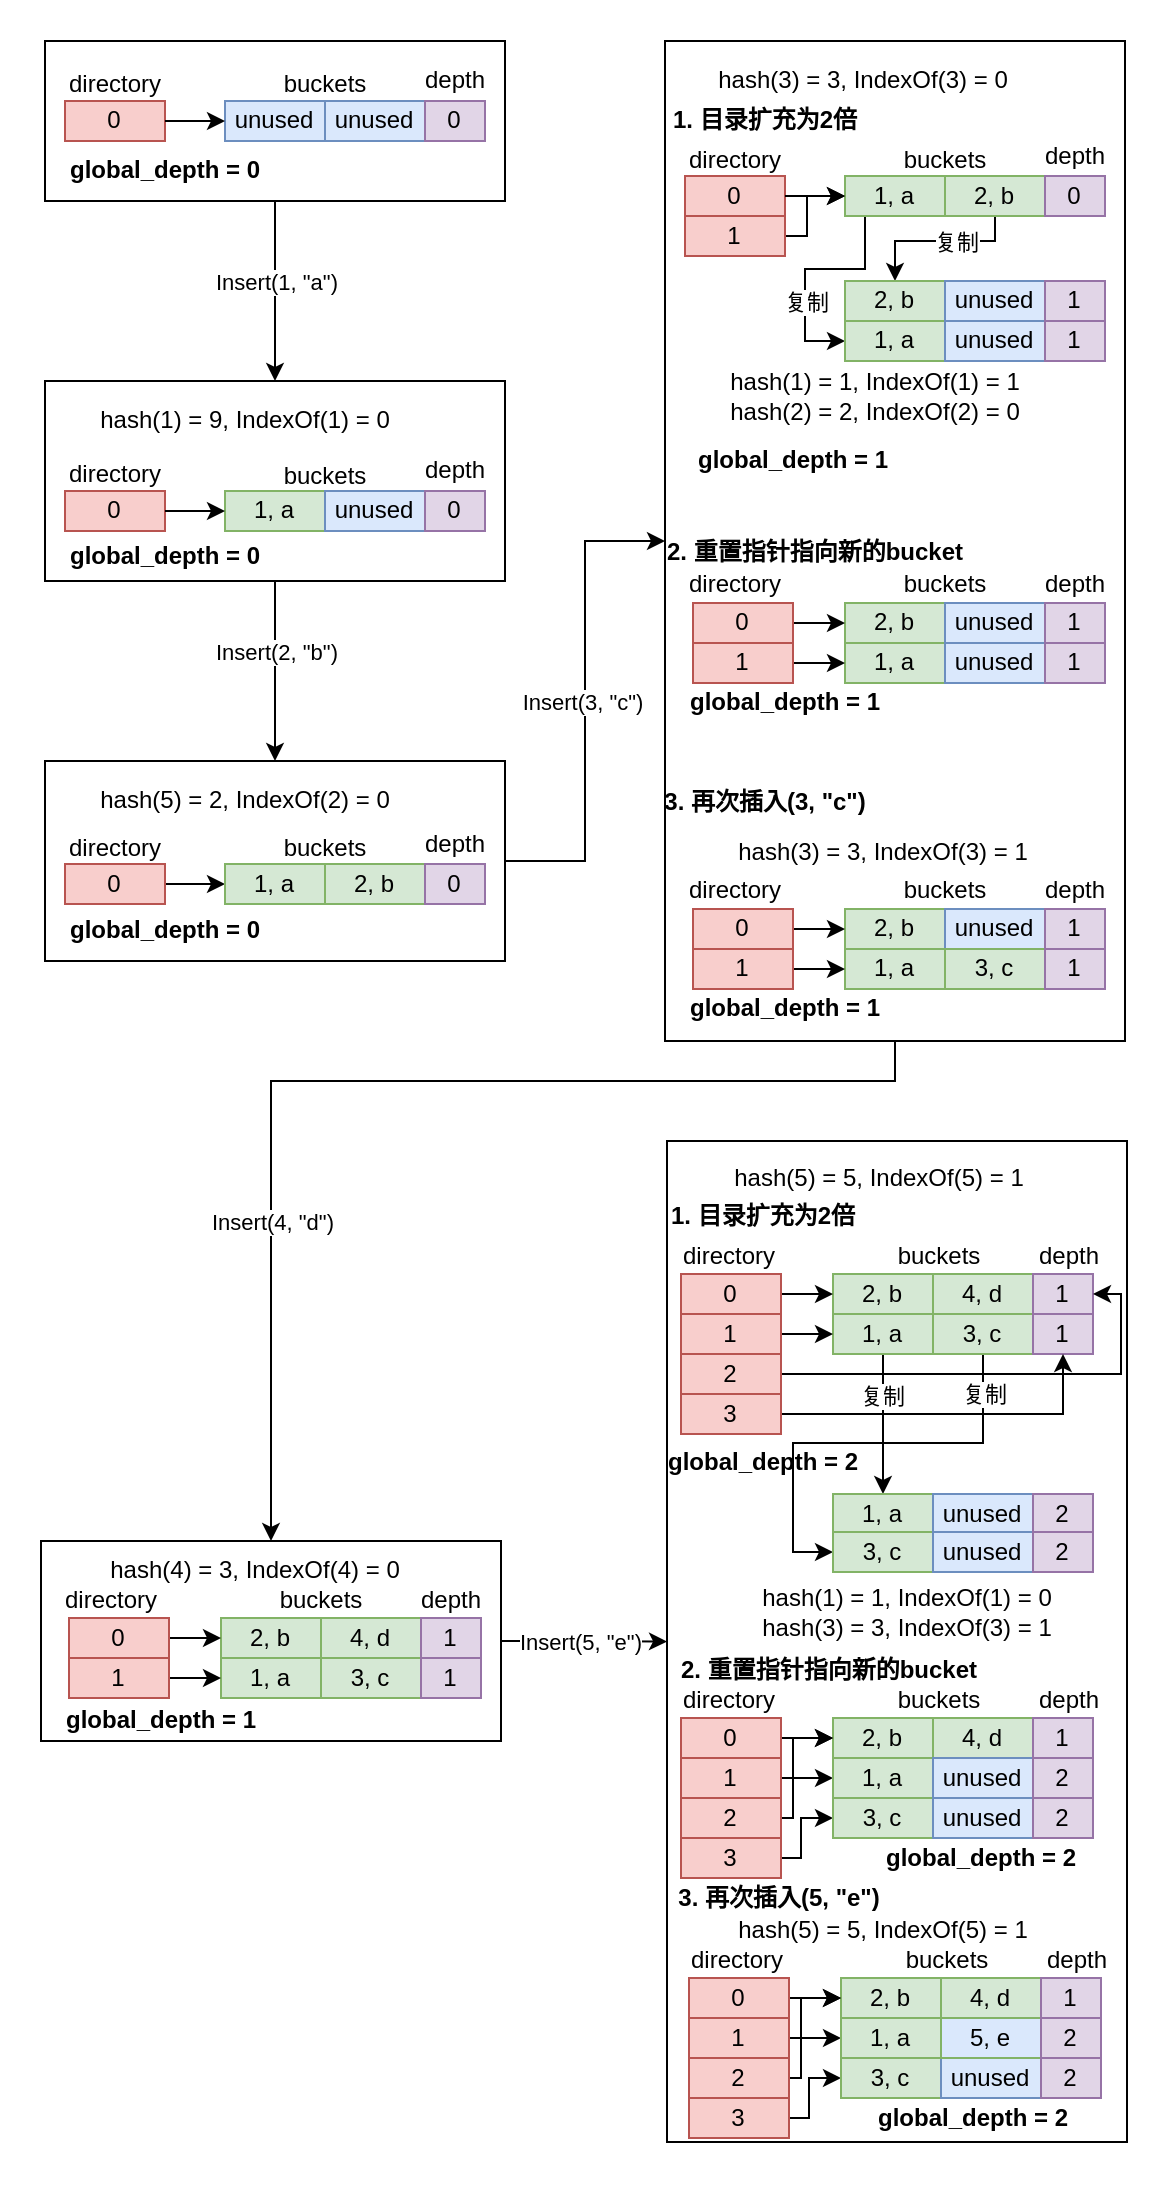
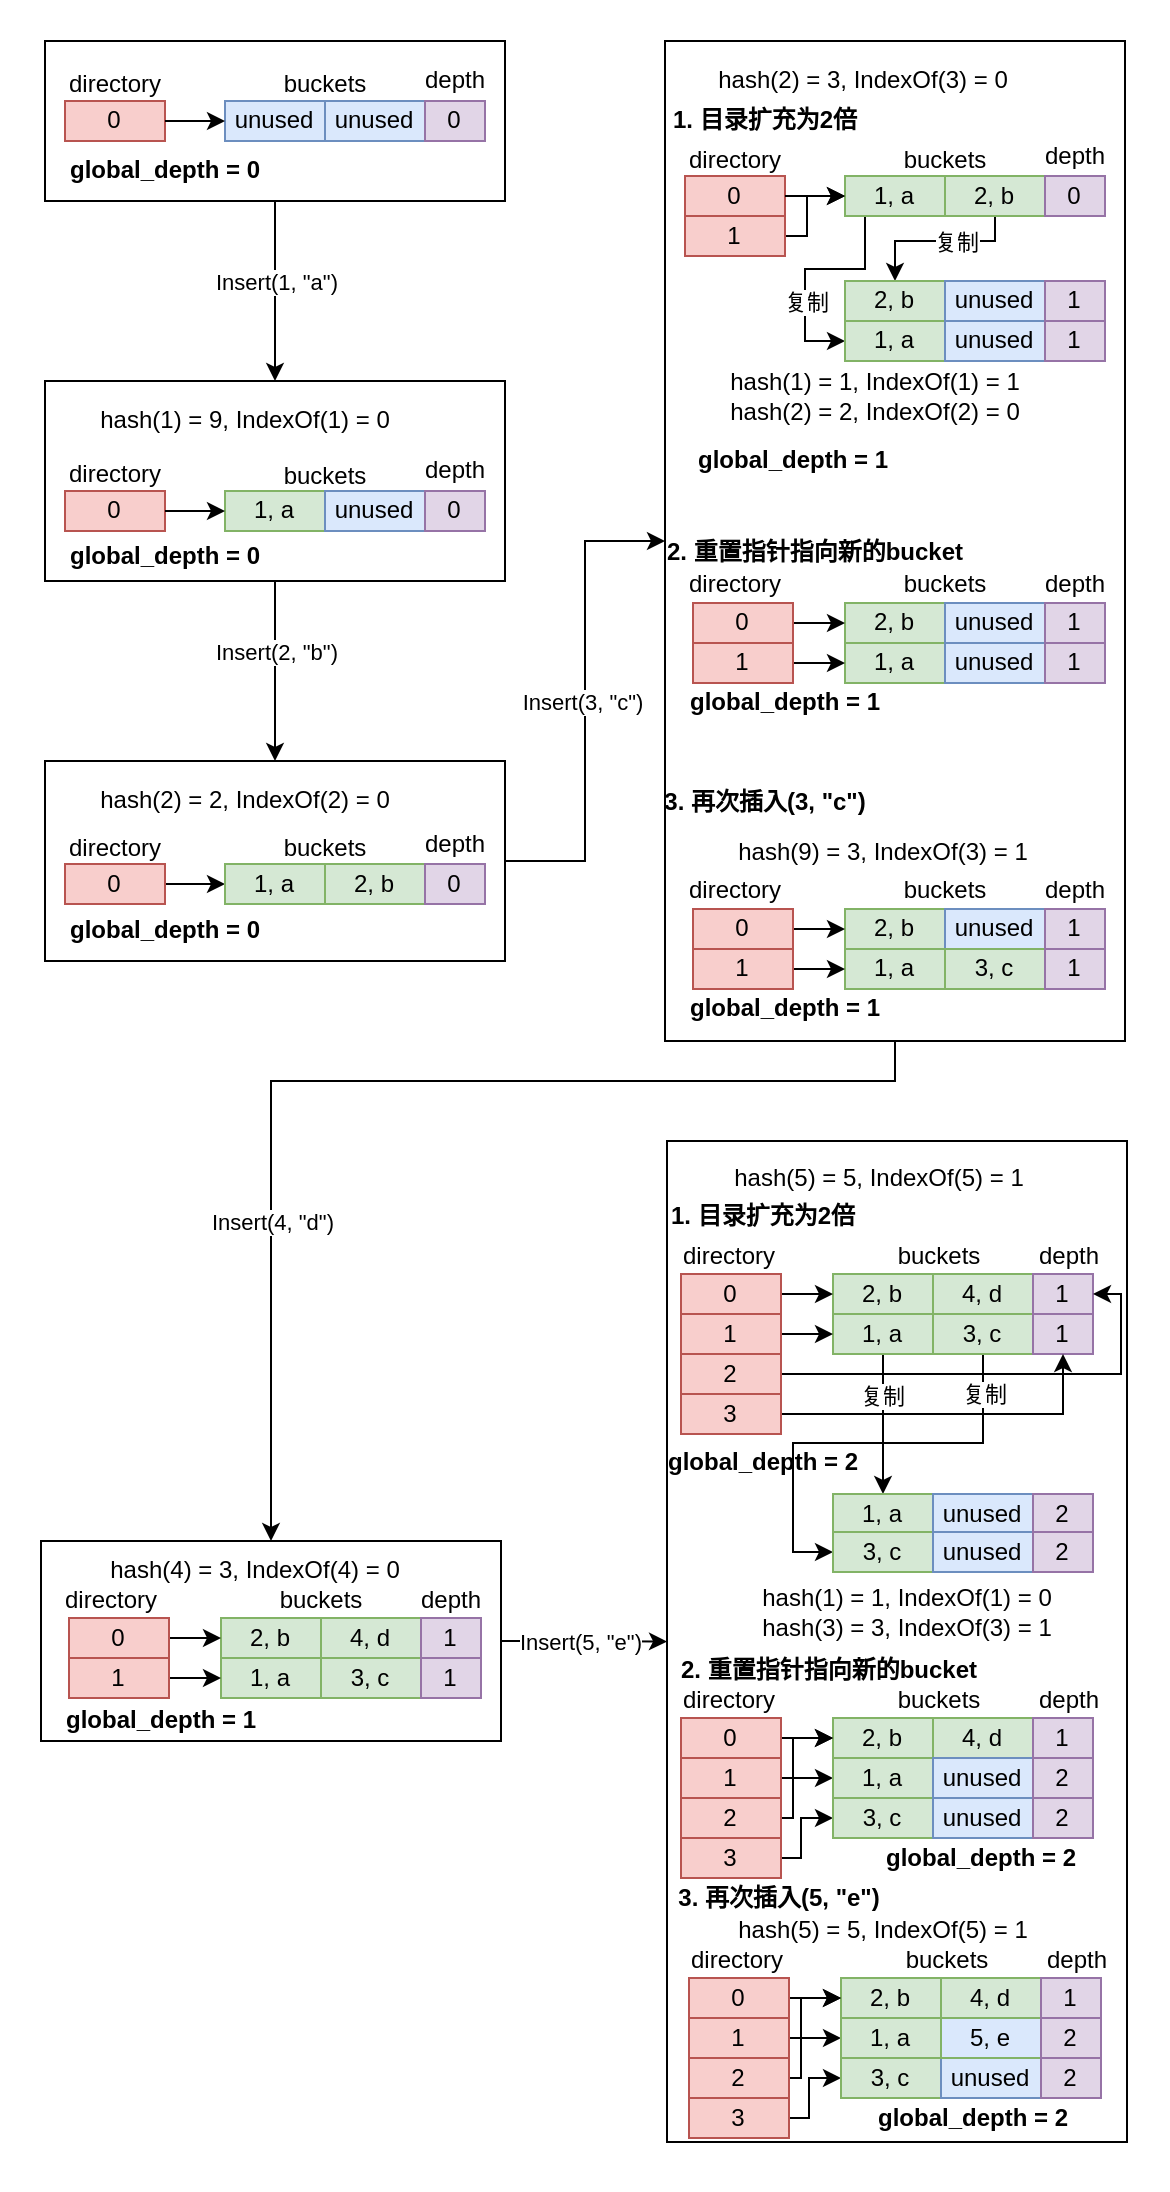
node "hash(3) = 3, IndexOf(3) = 0": label "hash(3) = 3, IndexOf(3) = 0" -> "hash(2) = 3, IndexOf(3) = 0"
node "hash(5) = 2, IndexOf(2) = 0": label "hash(5) = 2, IndexOf(2) = 0" -> "hash(2) = 2, IndexOf(2) = 0"
node "hash(3) = 3, IndexOf(3) = 1": label "hash(3) = 3, IndexOf(3) = 1" -> "hash(9) = 3, IndexOf(3) = 1"
